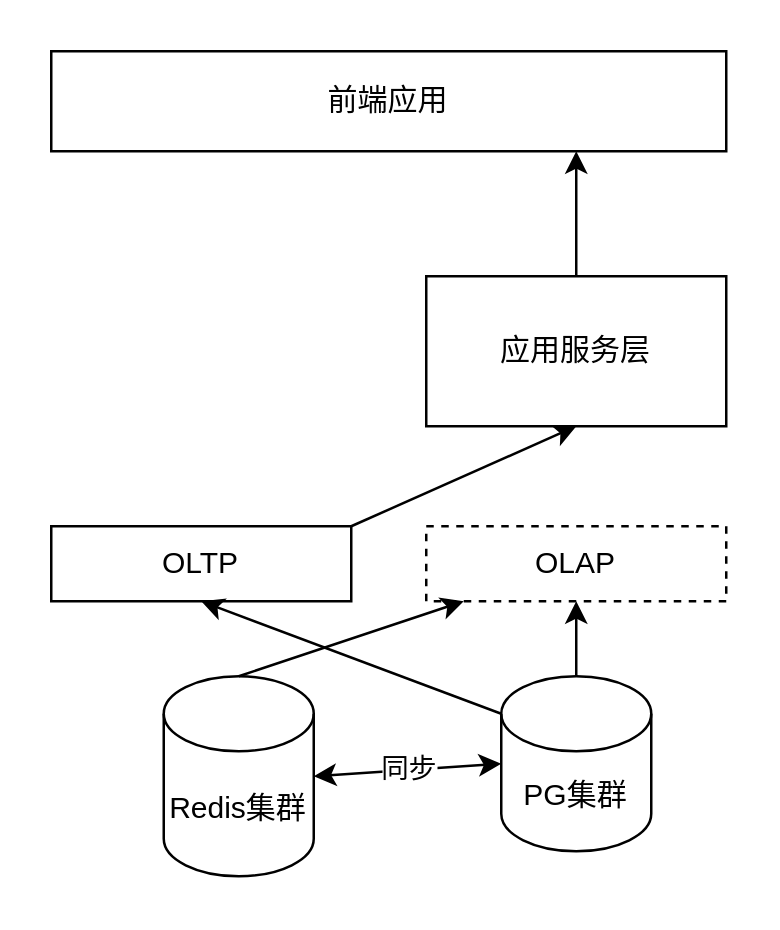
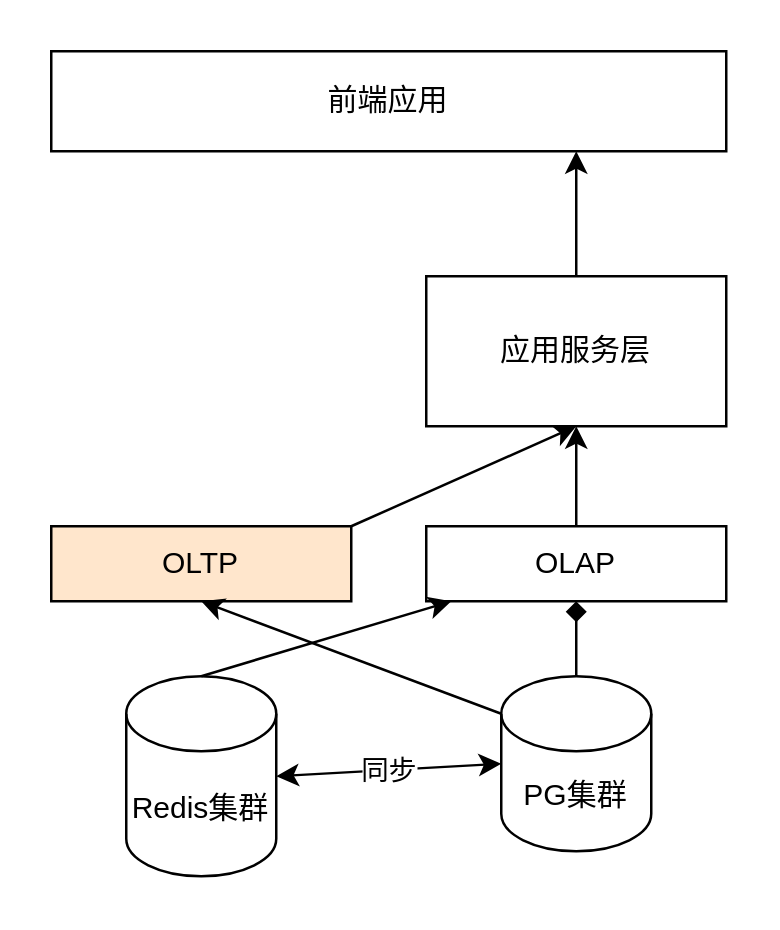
edge "OLAP" -> "应用服务层": added
node "OLTP": fillcolor #ffffff -> #ffe6cc
node "OLAP": style dashed -> solid
edge "PG集群" -> "OLAP": arrowhead classic -> diamond
node "Redis集群": moved (239, 776) -> (201, 776)
